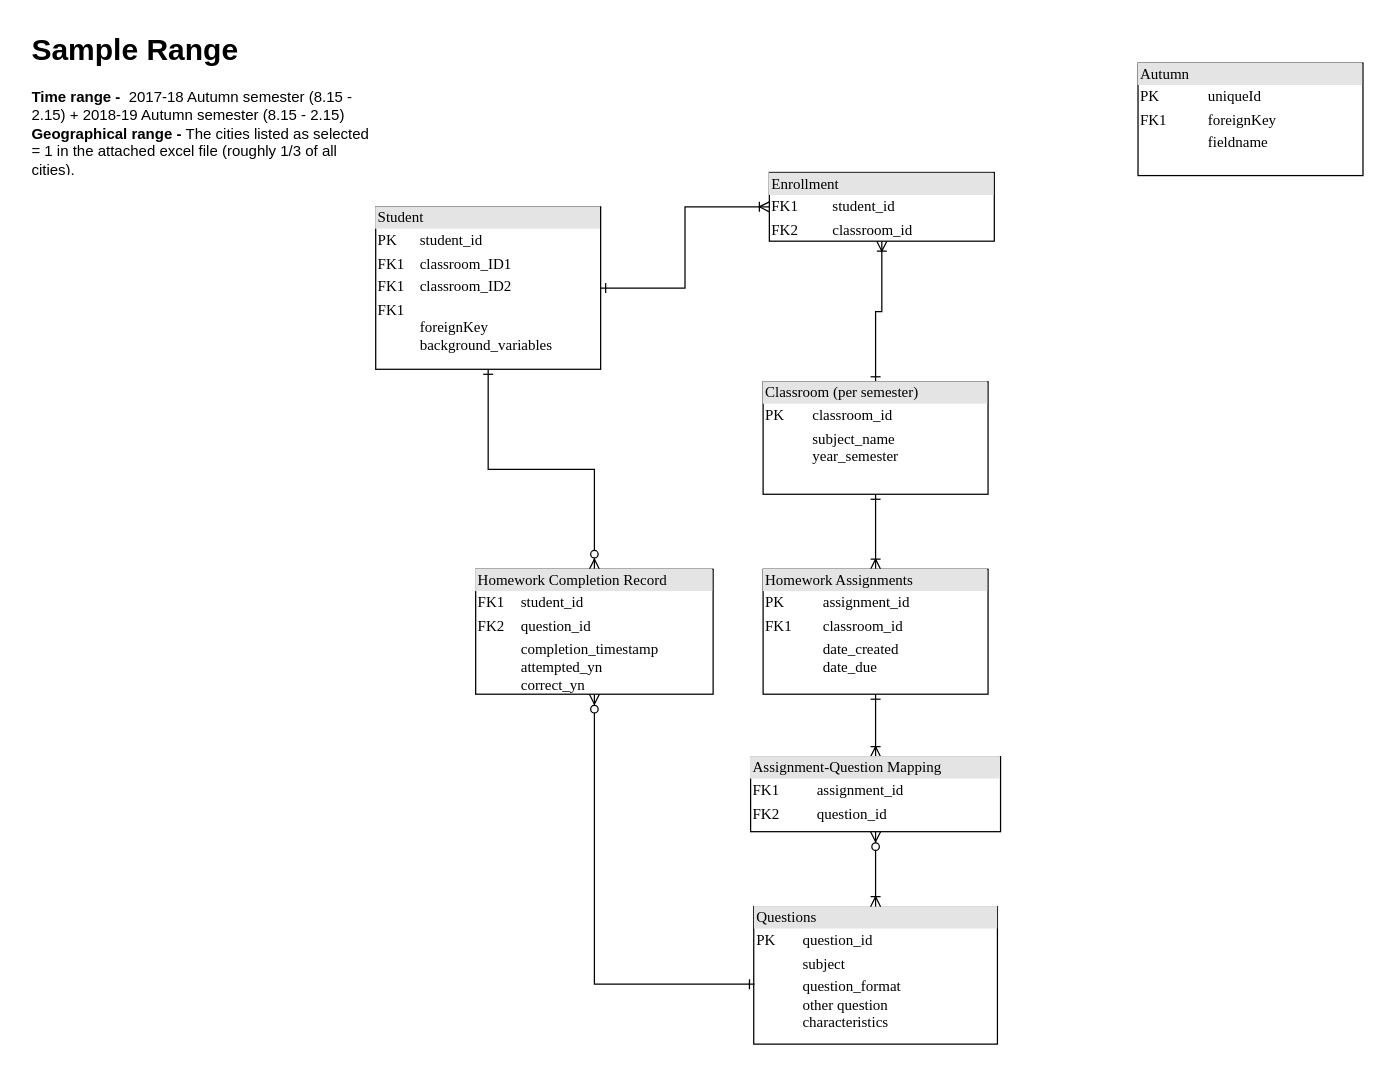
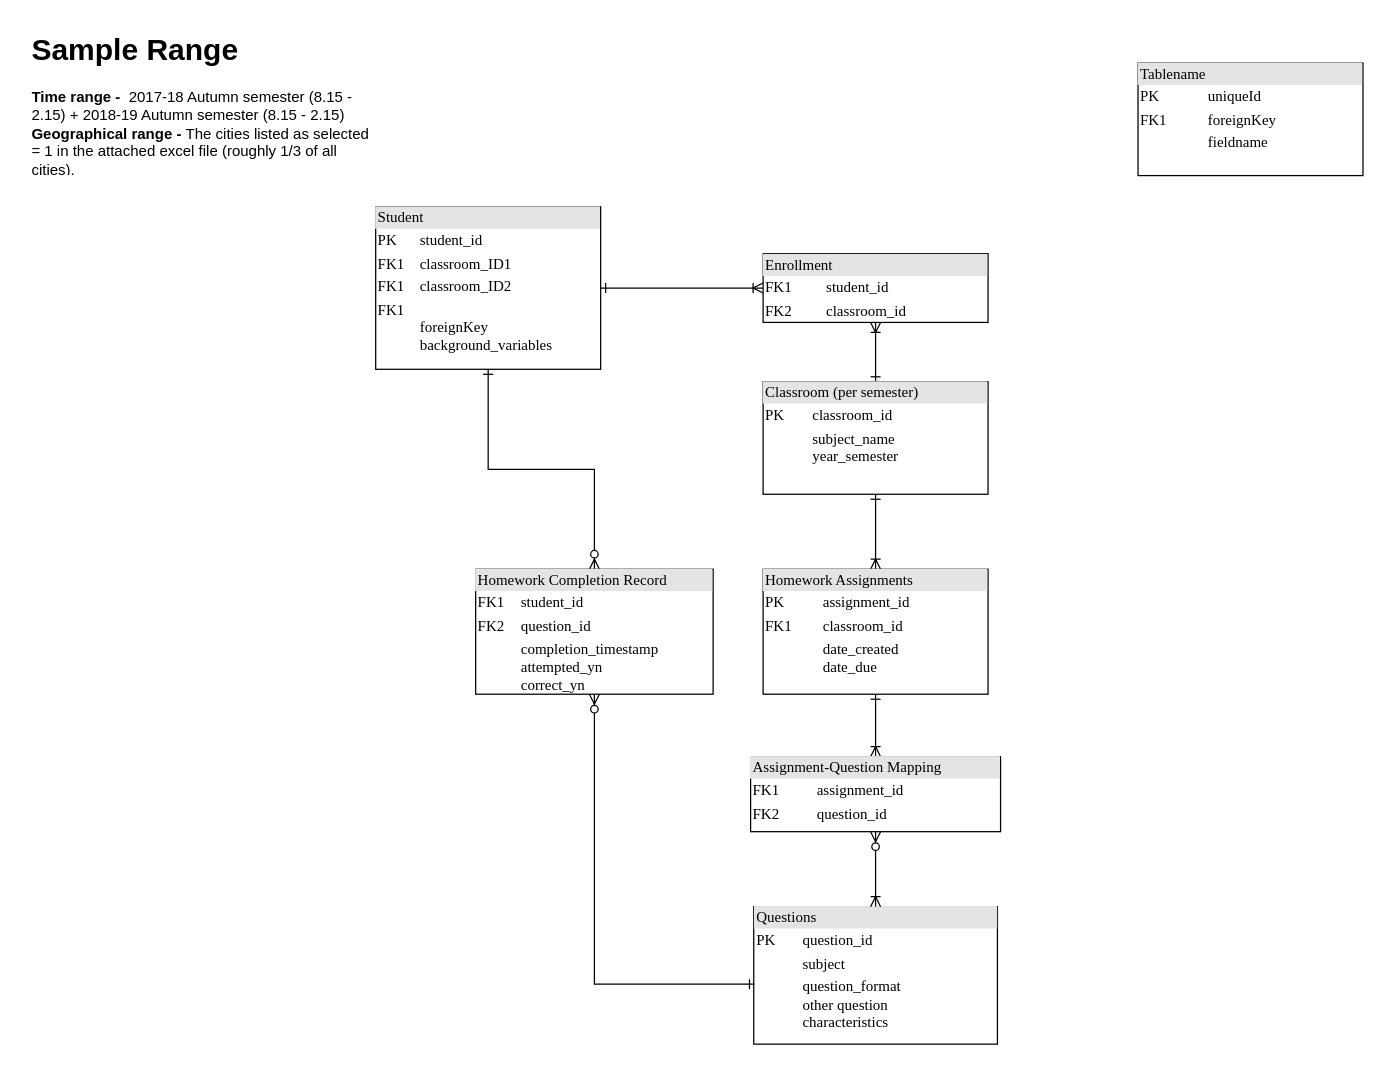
node "Autumn PK uniqueId FK1 foreignKey fieldname": label "Autumn PK uniqueId FK1 foreignKey fieldname" -> "Tablename PK uniqueId FK1 foreignKey fieldname"
node "Enrollment FK1 student_id FK2 classroom_id": moved (882, 207) -> (876, 288)
